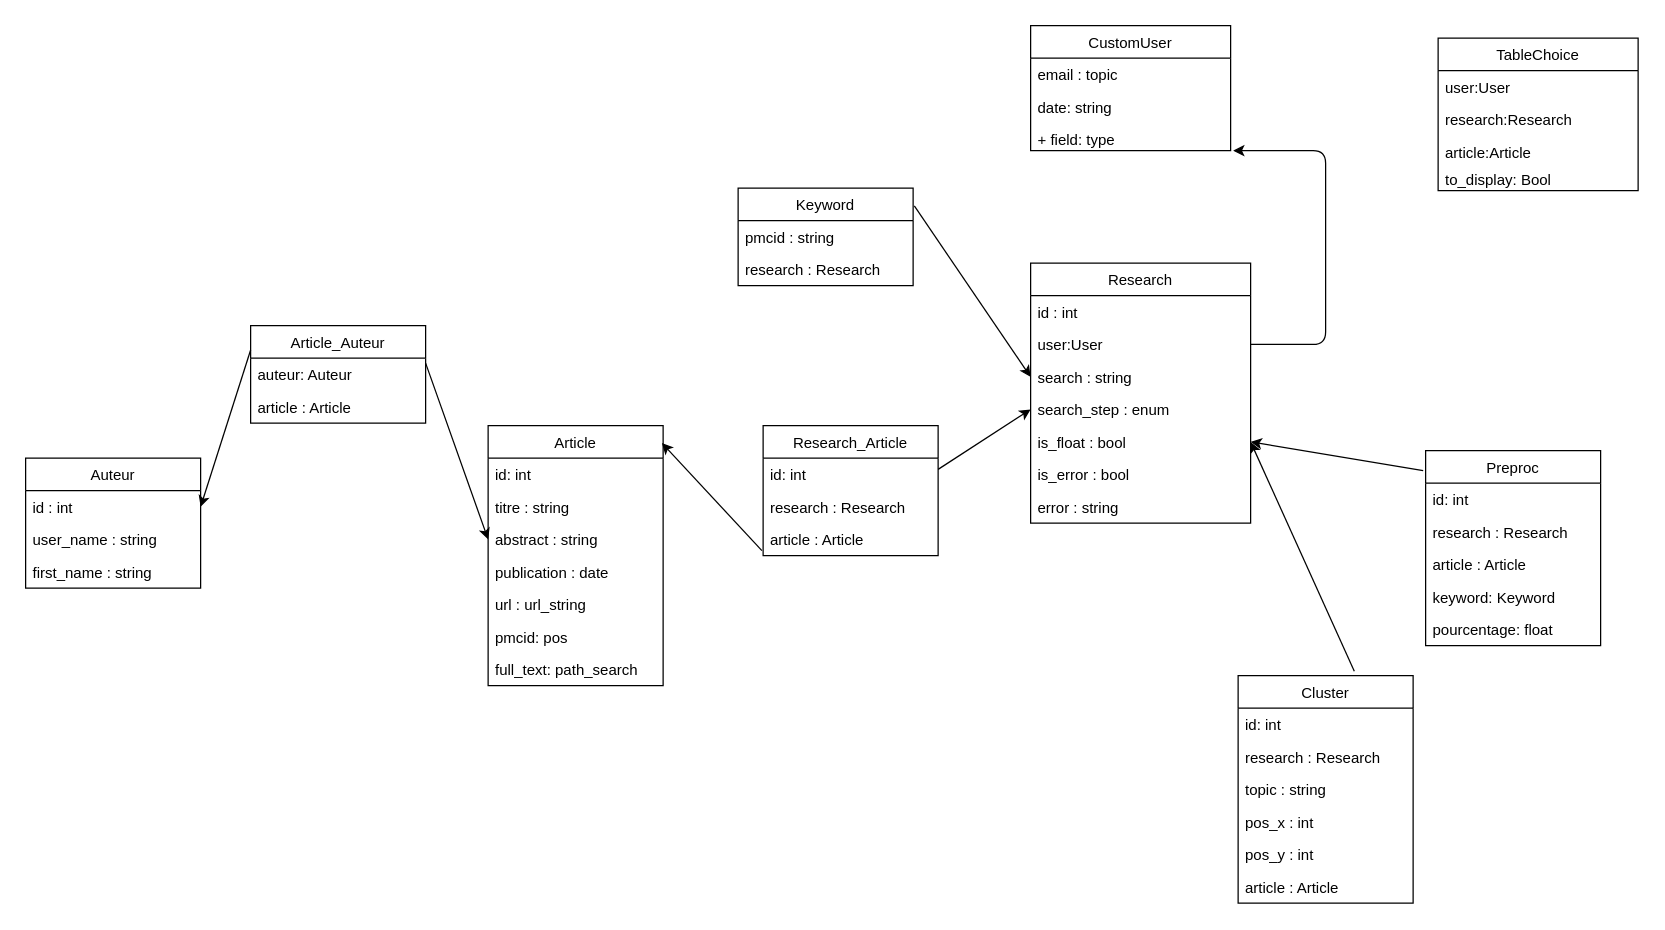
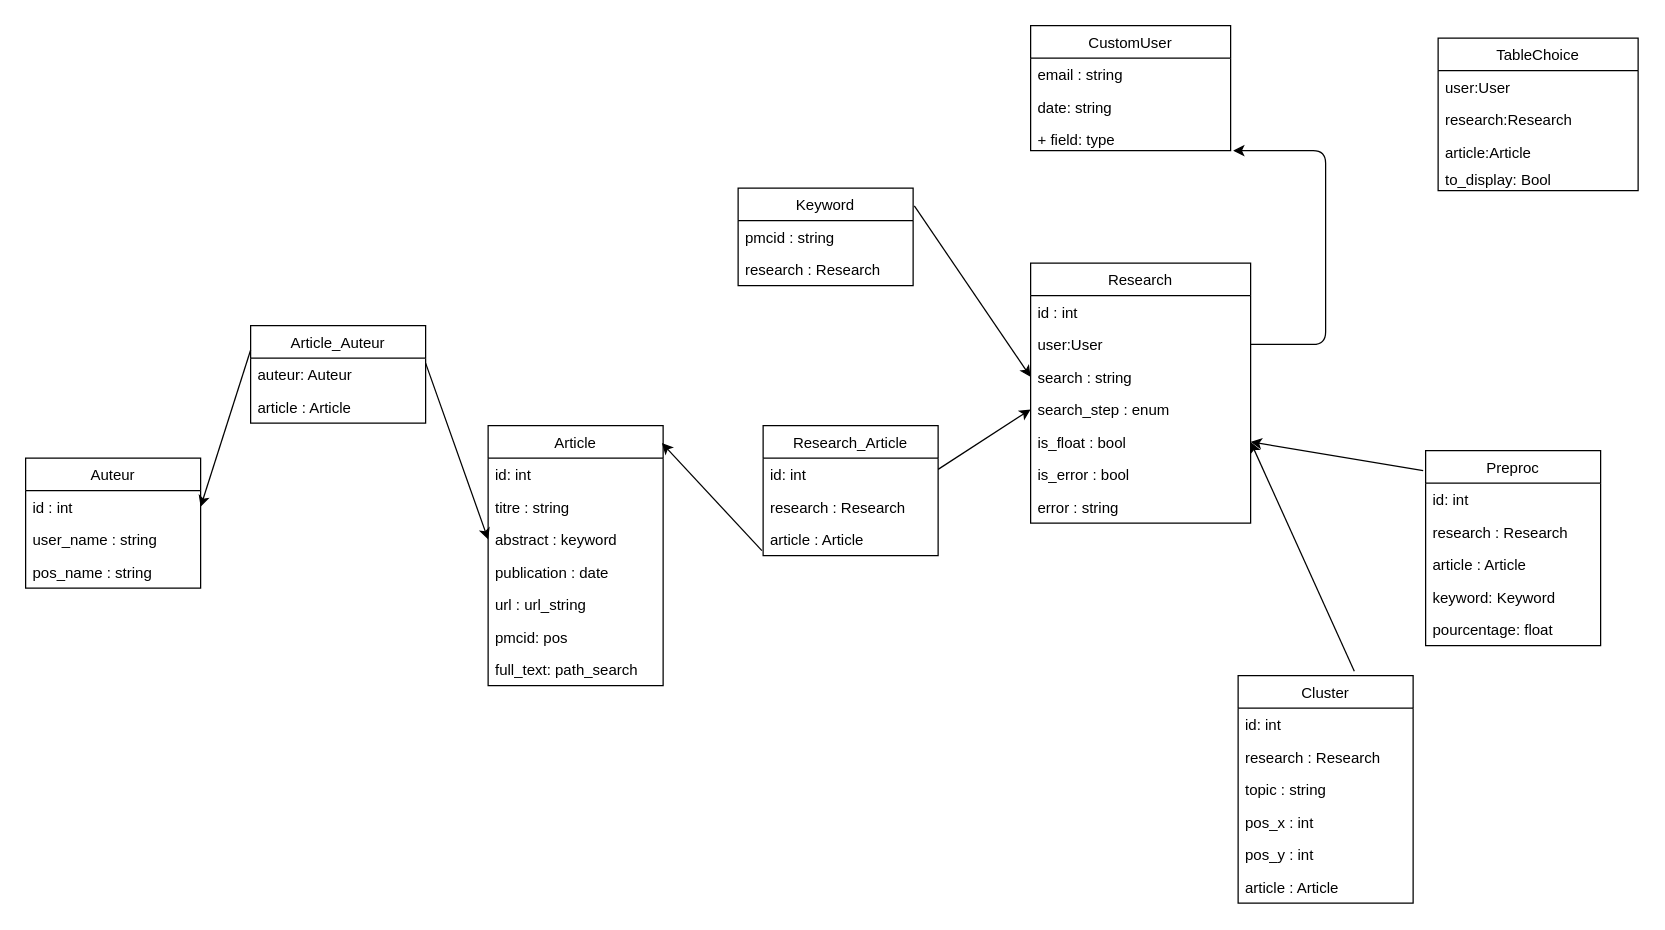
node "email : topic": label "email : topic" -> "email : string"
node "abstract : string": label "abstract : string" -> "abstract : keyword"
node "first_name : string": label "first_name : string" -> "pos_name : string"
